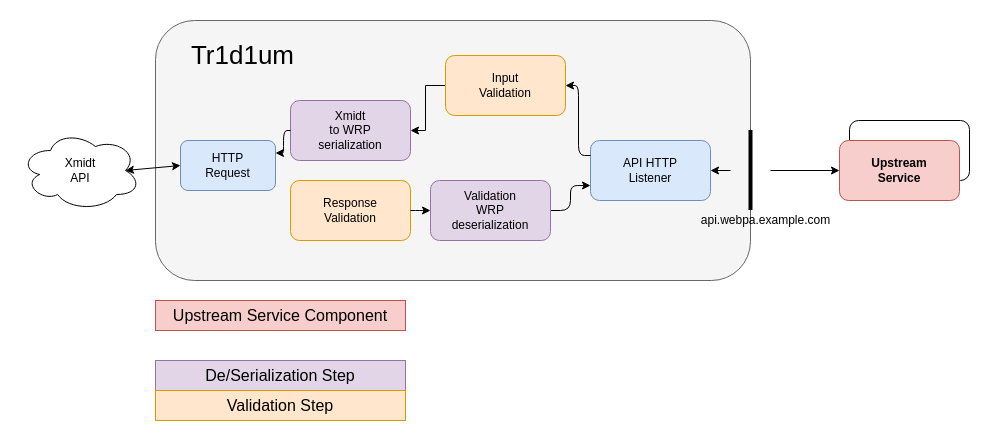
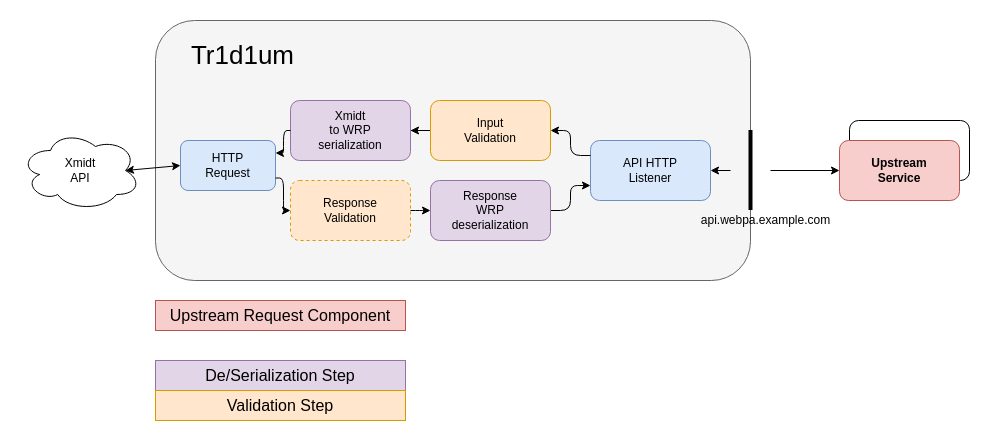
node "Input Validation": moved (506, 86) -> (491, 131)
edge "HTTP Request" -> "Response Validation": added
node "Response Validation": style solid -> dashed
node "Validation WRP deserialization": label "Validation WRP deserialization" -> "Response WRP deserialization"
node "Upstream Service Component": label "Upstream Service Component" -> "Upstream Request Component"
